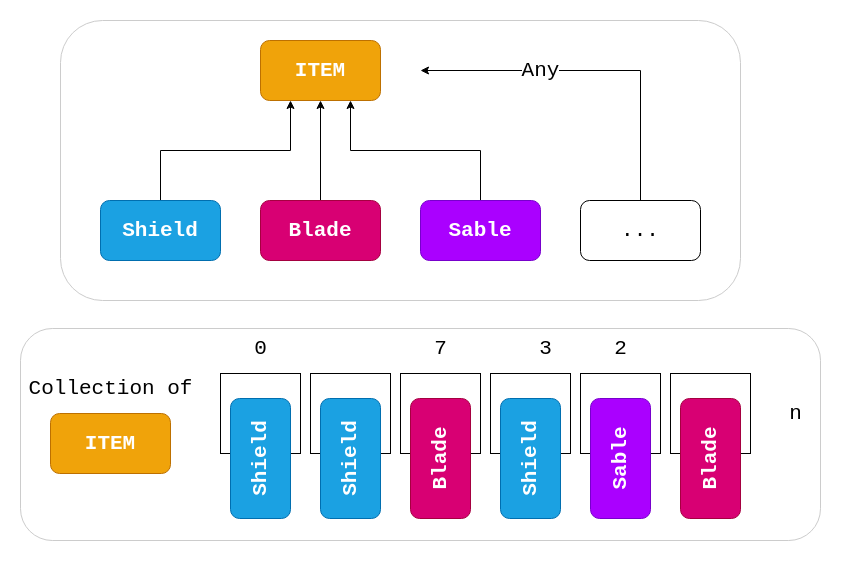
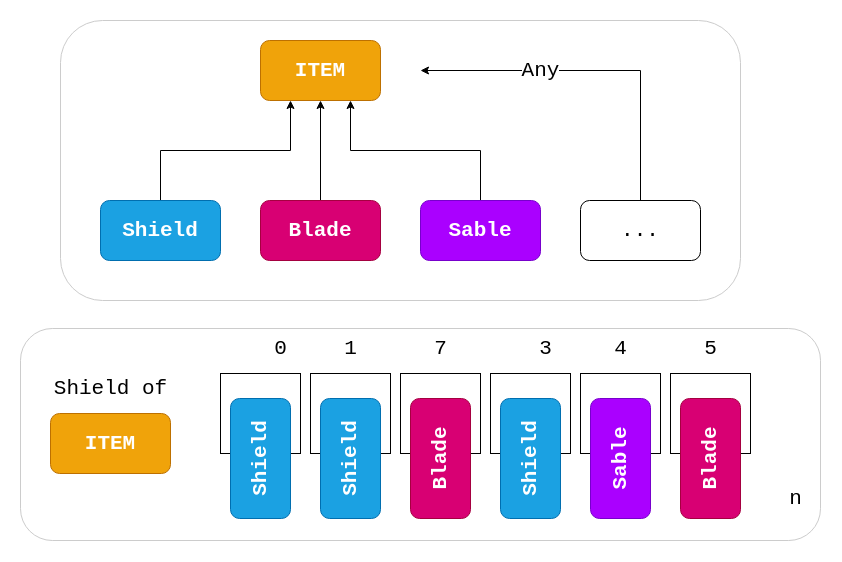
node "0": moved (261, 349) -> (281, 349)
node "1": added
node "2": label "2" -> "4"
node "5": added
node "Collection of": label "Collection of" -> "Shield of"
node "n": moved (796, 414) -> (796, 499)
